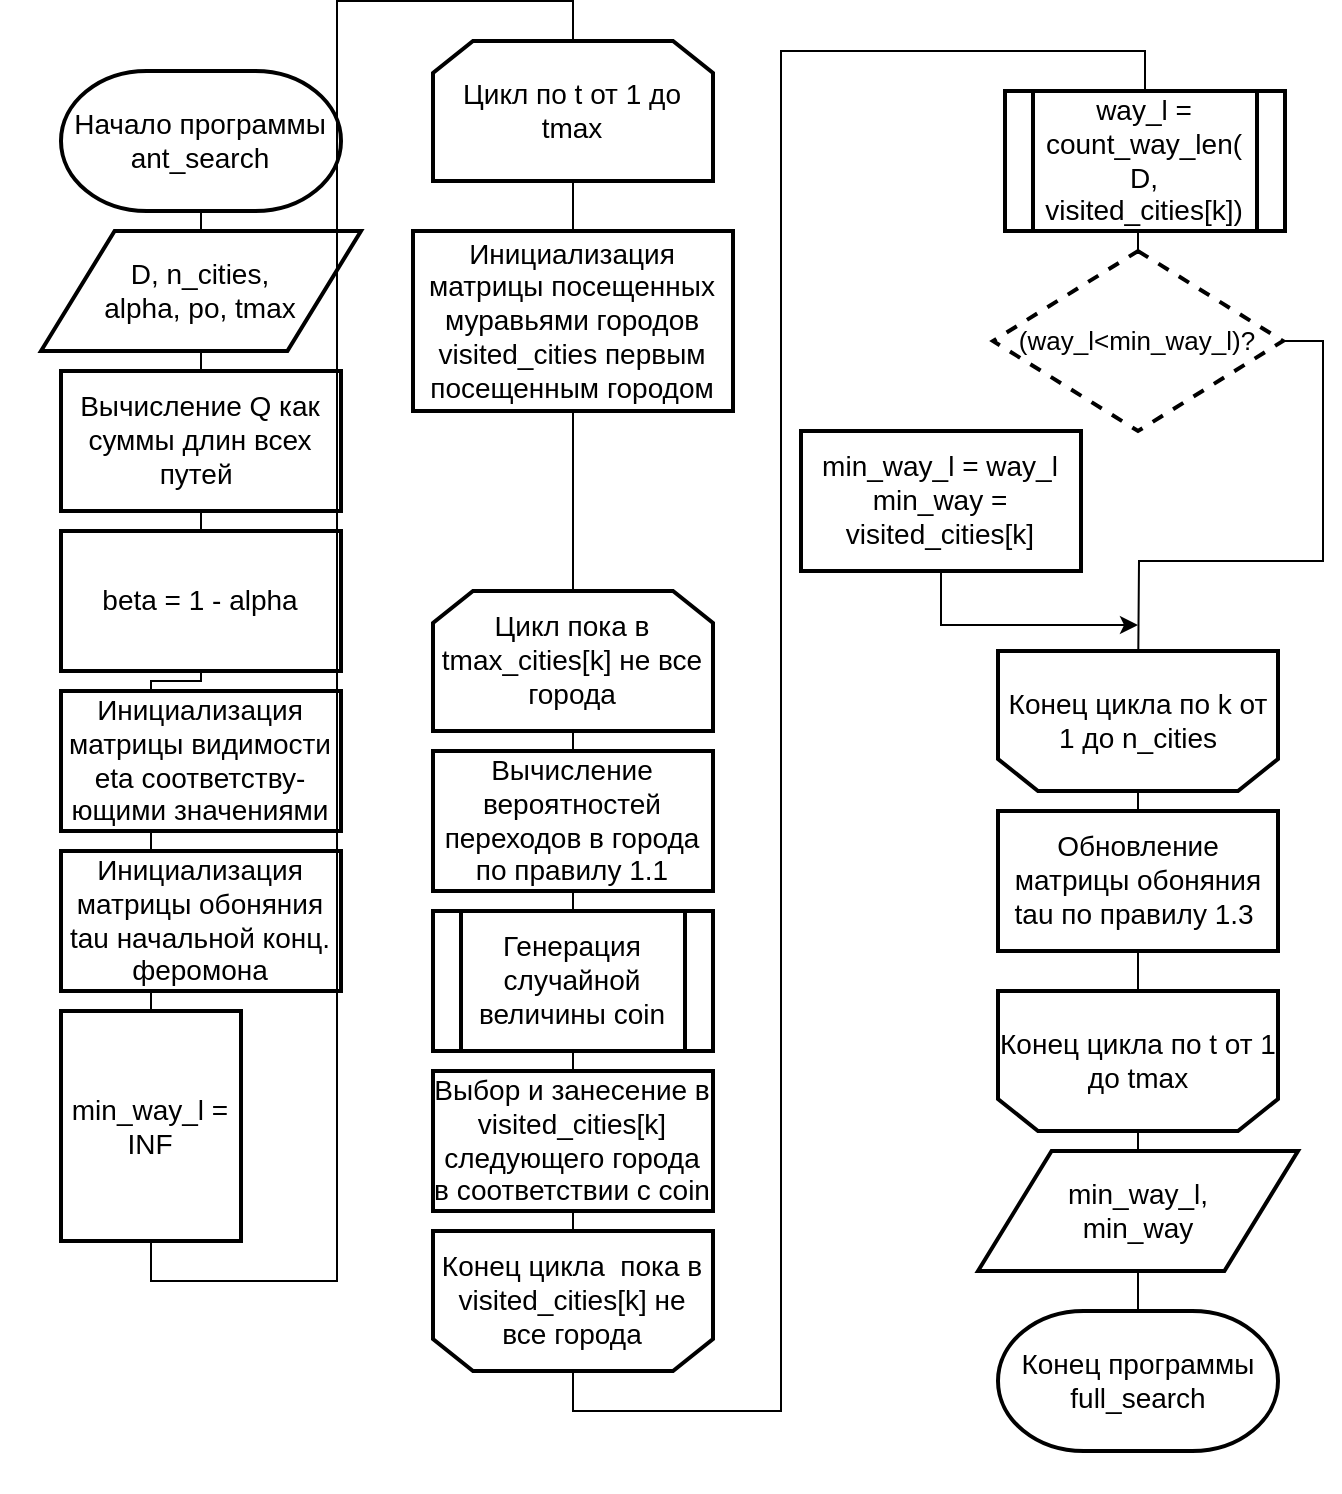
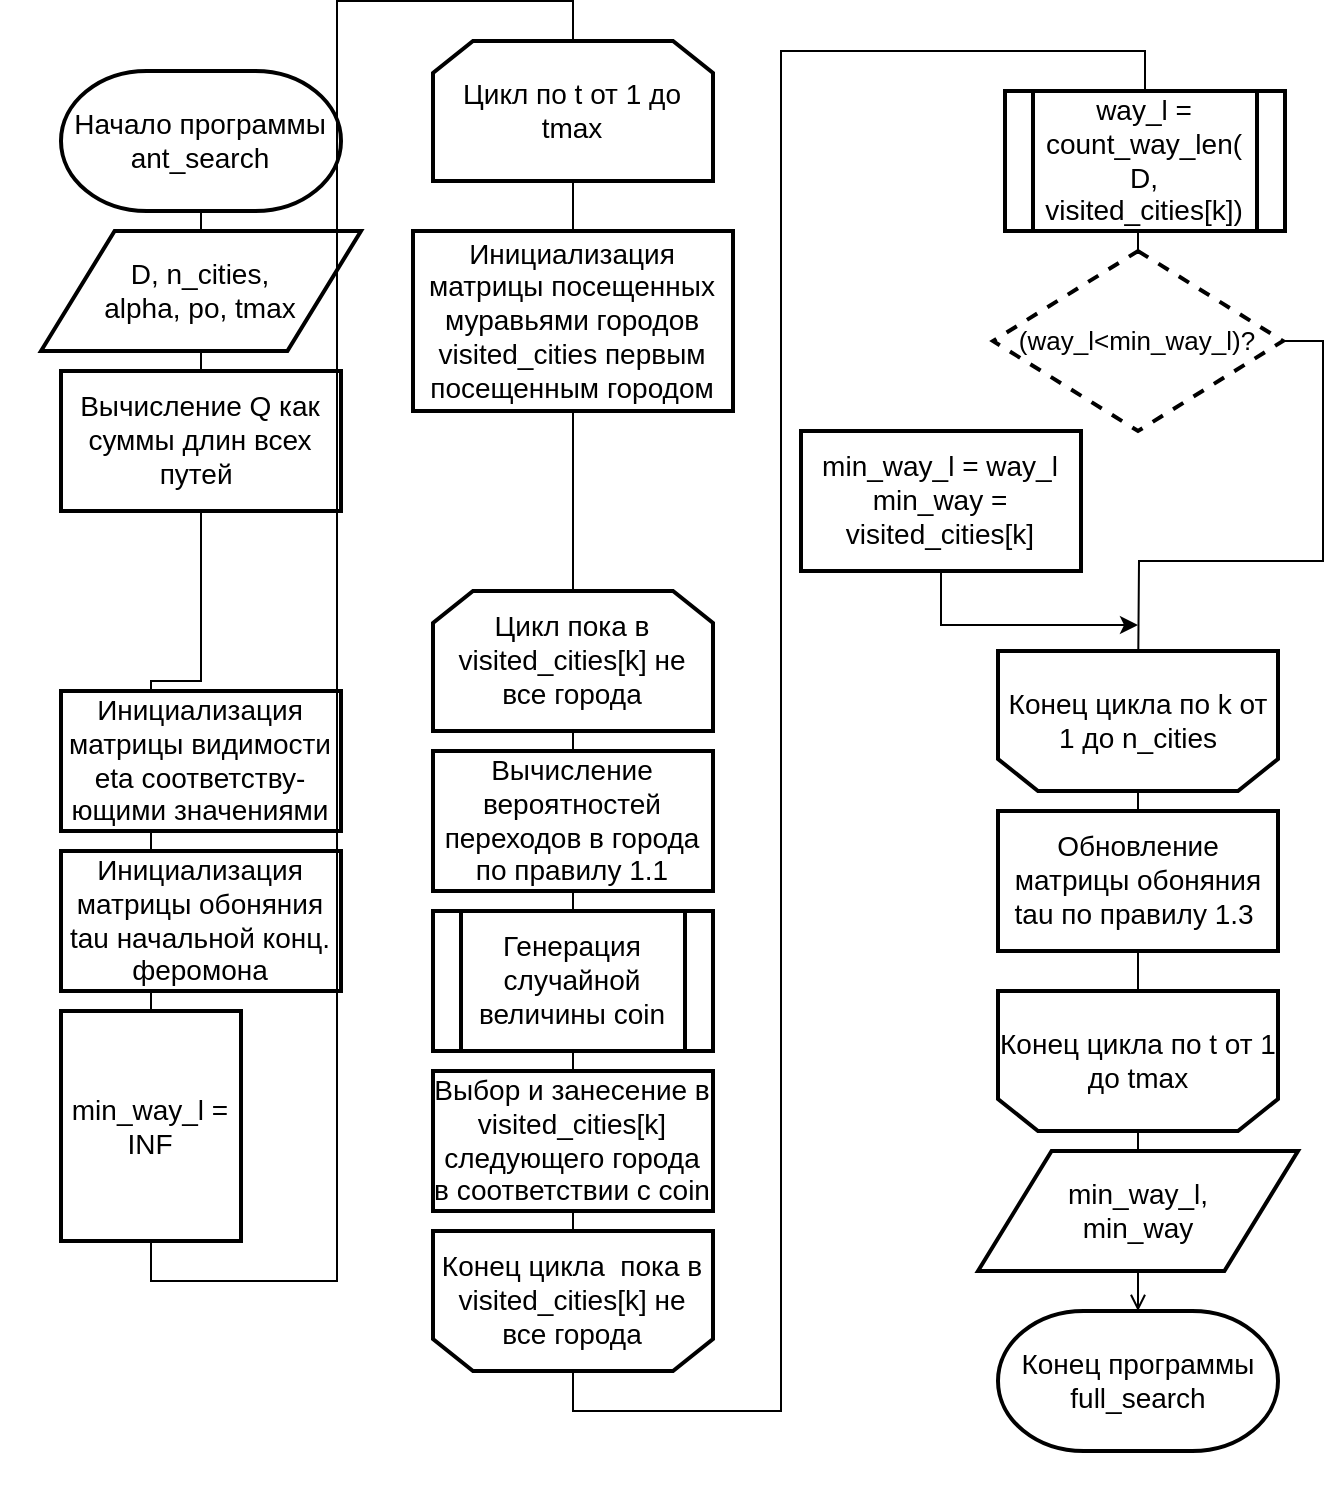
node "beta = 1 - alpha": removed
node "Цикл пока в tmax_cities[k] не все города": label "Цикл пока в tmax_cities[k] не все города" -> "Цикл пока в visited_cities[k] не все города"
edge "Конец цикла по k от 1 до n_cities" -- "Конец программы full_search": arrowhead none -> open
